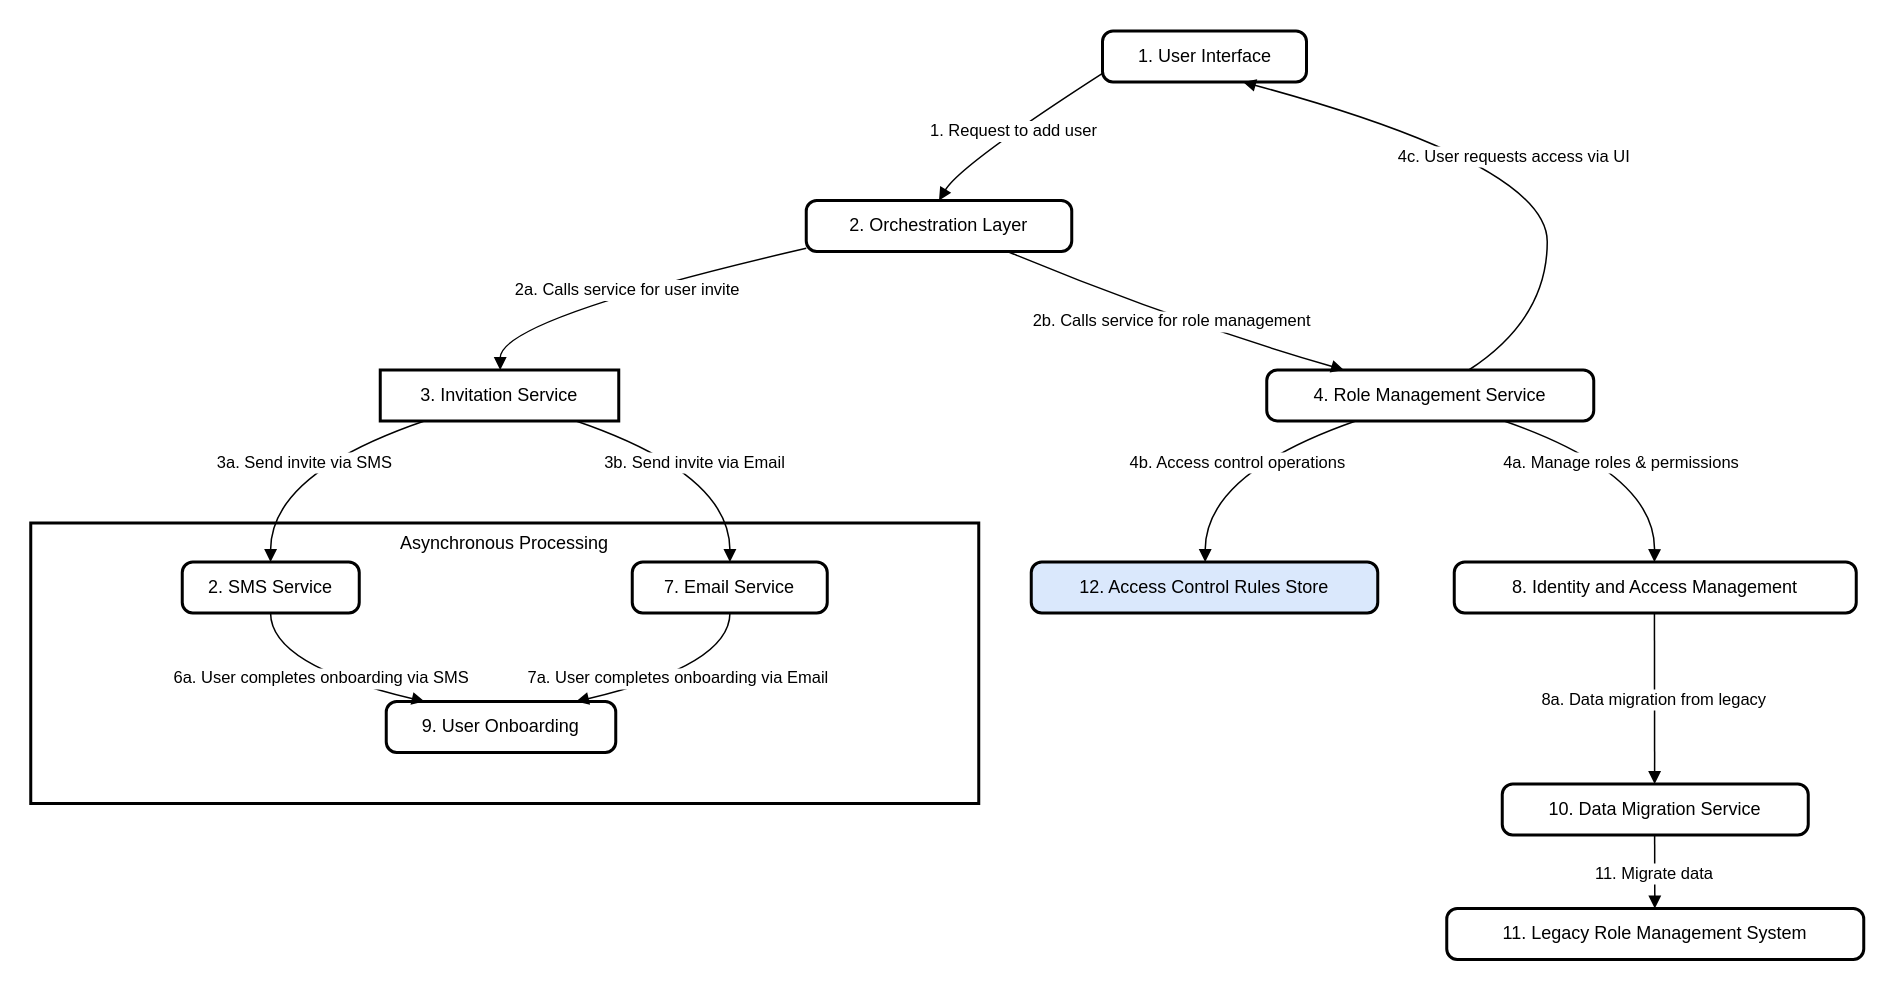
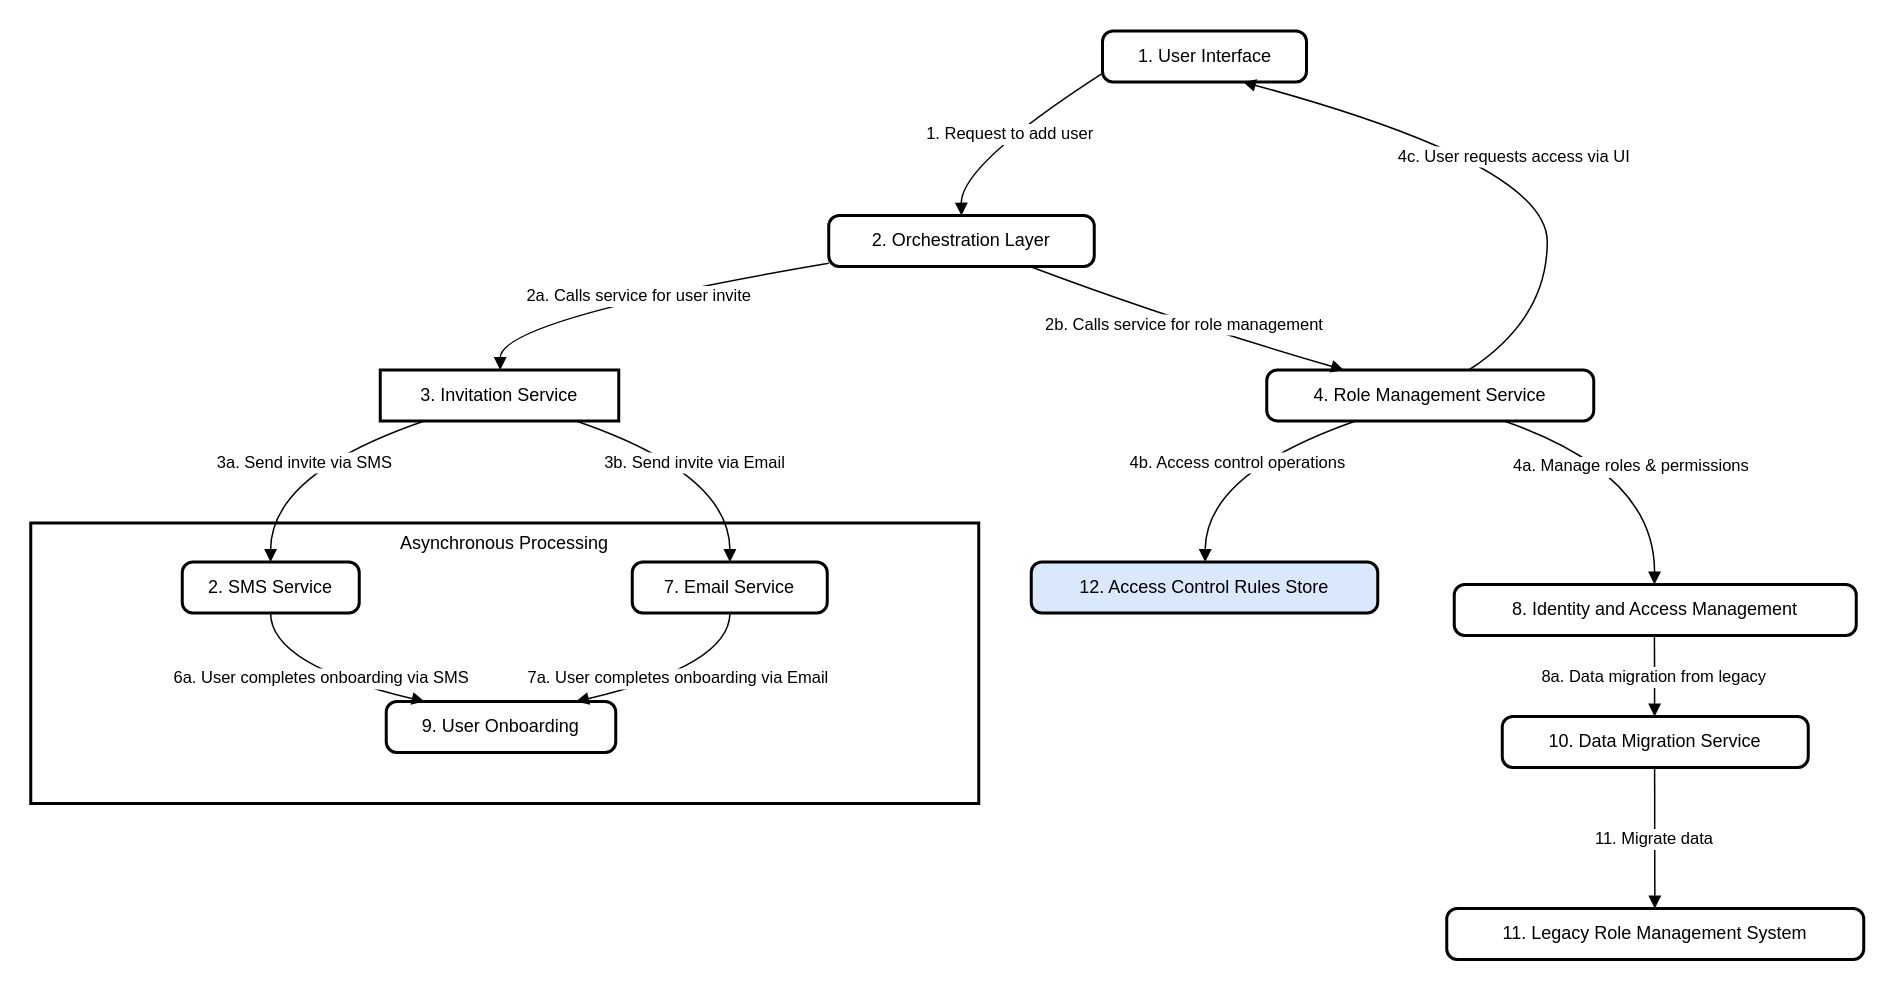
node "2. Orchestration Layer": moved (939, 226) -> (962, 241)
node "8. Identity and Access Management": moved (1655, 587) -> (1655, 610)
node "10. Data Migration Service": moved (1655, 809) -> (1655, 742)
